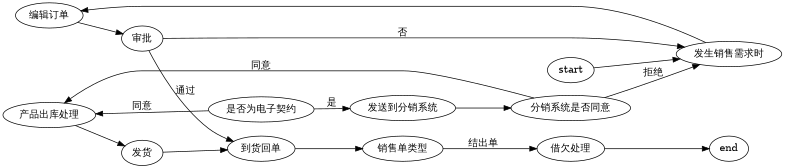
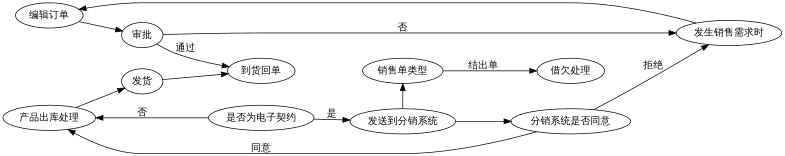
node "start": removed
edge "是否为电子契约" -> "产品出库处理": label "同意" -> "否"
edge "到货回单" -> "销售单类型": now "发送到分销系统" -> "销售单类型"
node "end": removed
